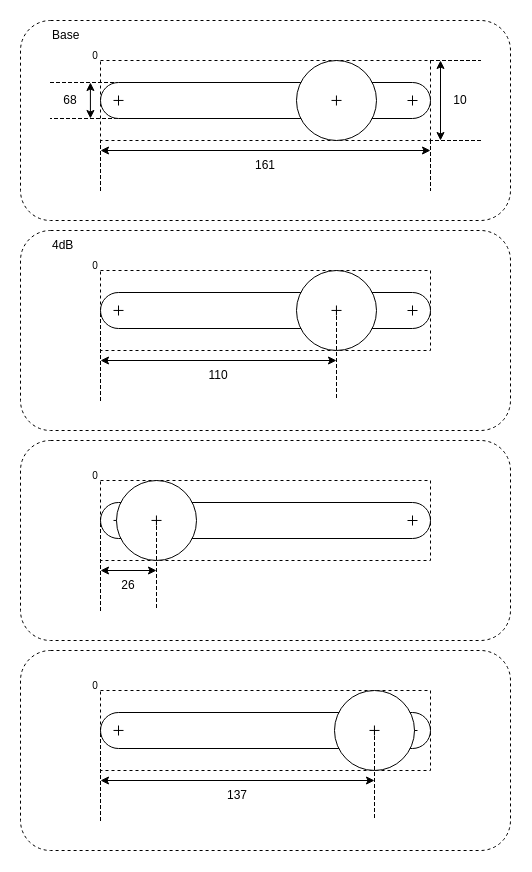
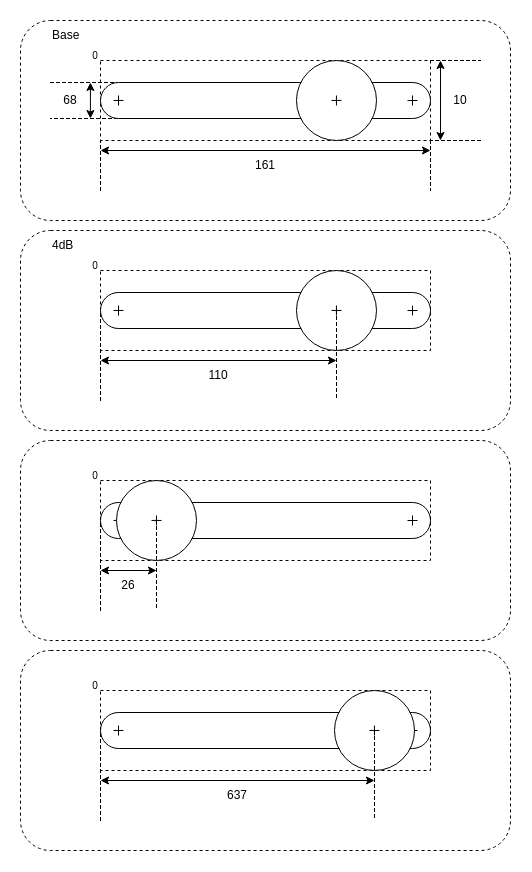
node "137": label "137" -> "637"
